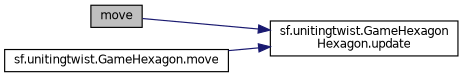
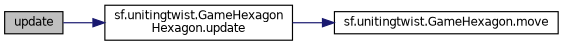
node "move": label "move" -> "update"
edge "sf.unitingtwist.GameHexagon.move" -> "sf.unitingtwist.GameHexagon Hexagon.update": reversed
